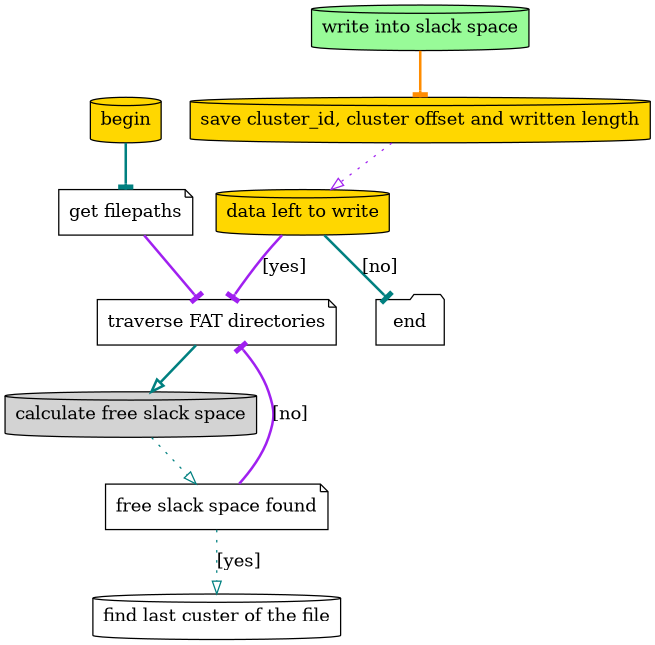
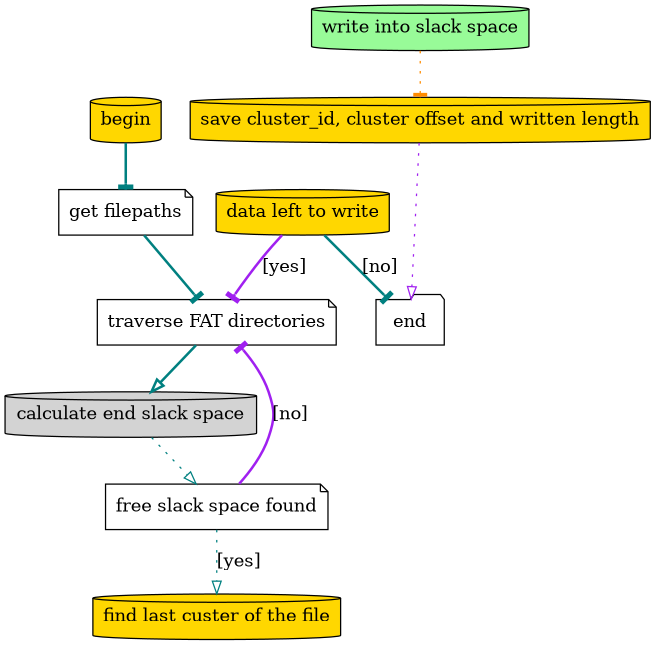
edge "write into slack space" -> "save cluster_id, cluster offset and written length": style bold -> dotted
edge "save cluster_id, cluster offset and written length" -> "data left to write": now "save cluster_id, cluster offset and written length" -> "end"
edge "get filepaths" -> "traverse FAT directories": color purple -> teal
node "calculate free slack space": label "calculate free slack space" -> "calculate end slack space"
node "find last custer of the file": fillcolor white -> gold
